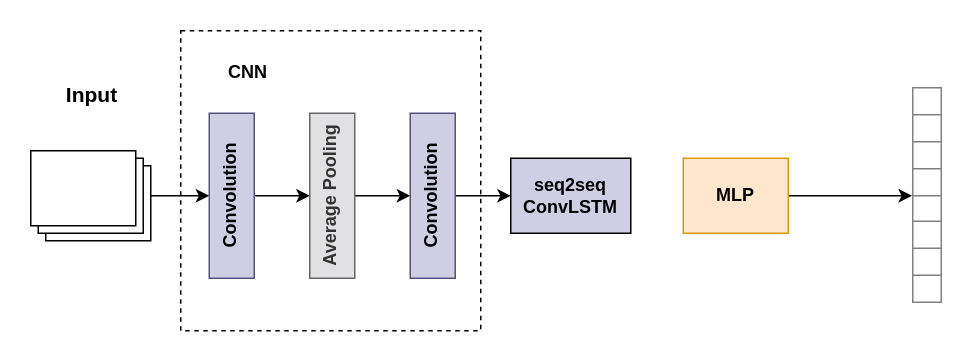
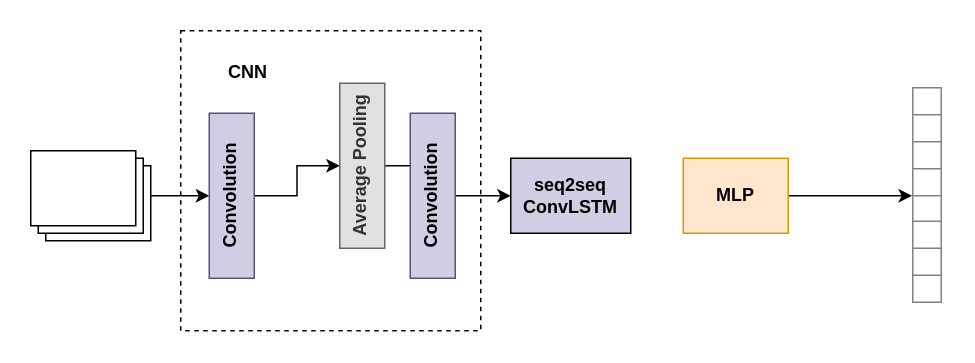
node "Input": removed
node "Average Pooling": moved (332, 196) -> (362, 166)
